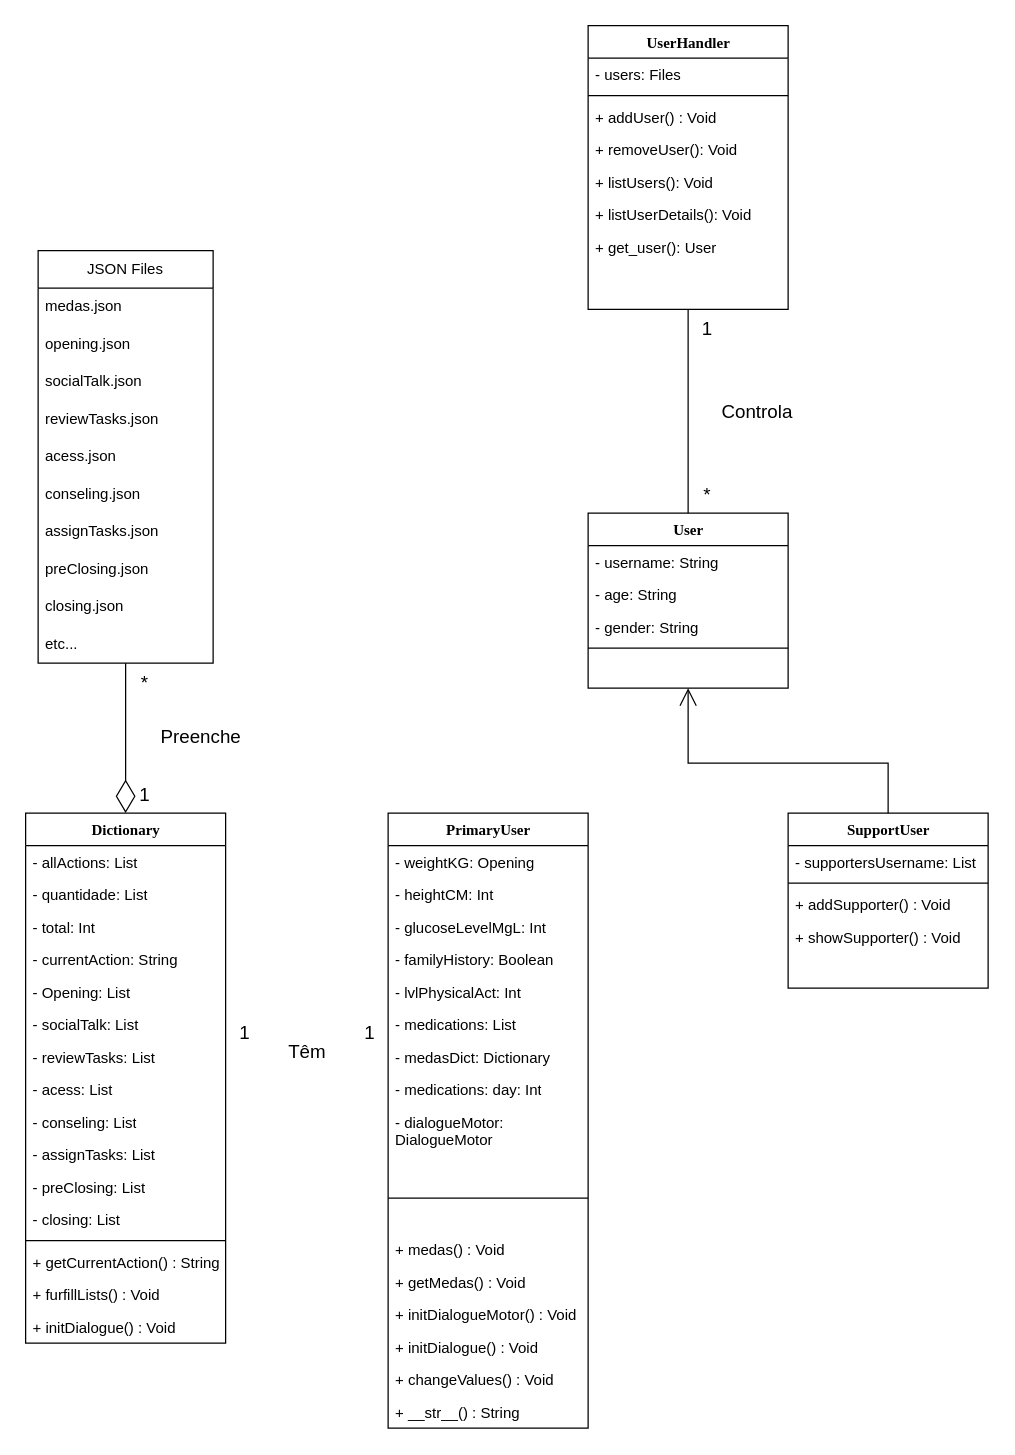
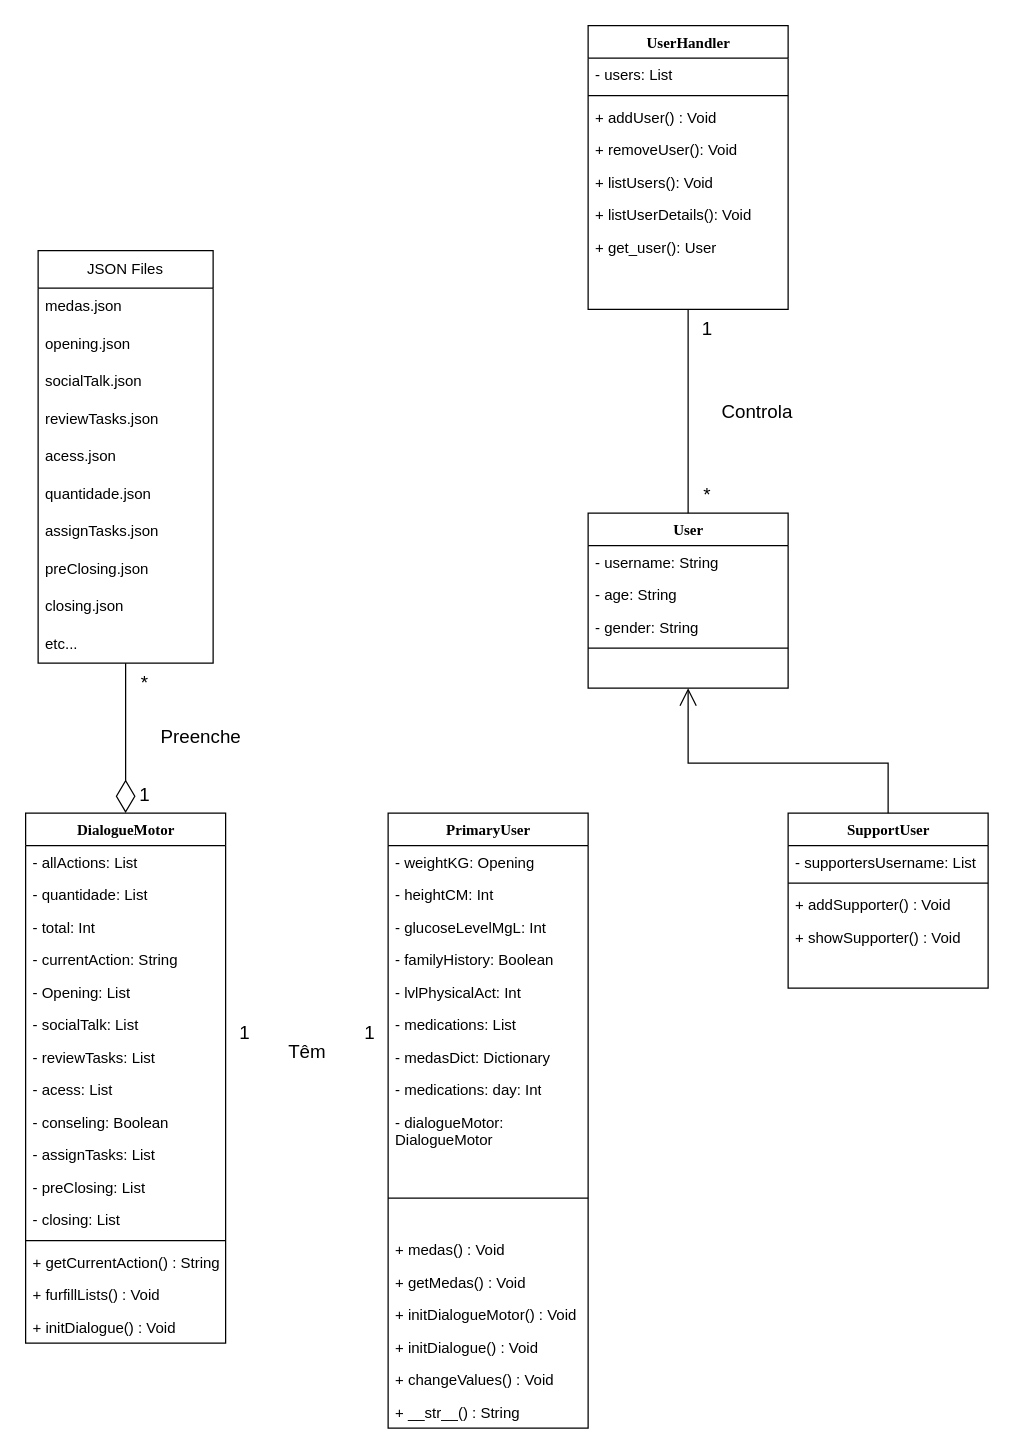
node "- users: Files": label "- users: Files" -> "- users: List"
node "conseling.json": label "conseling.json" -> "quantidade.json"
node "Dictionary": label "Dictionary" -> "DialogueMotor"
node "- conseling: List": label "- conseling: List" -> "- conseling: Boolean"
